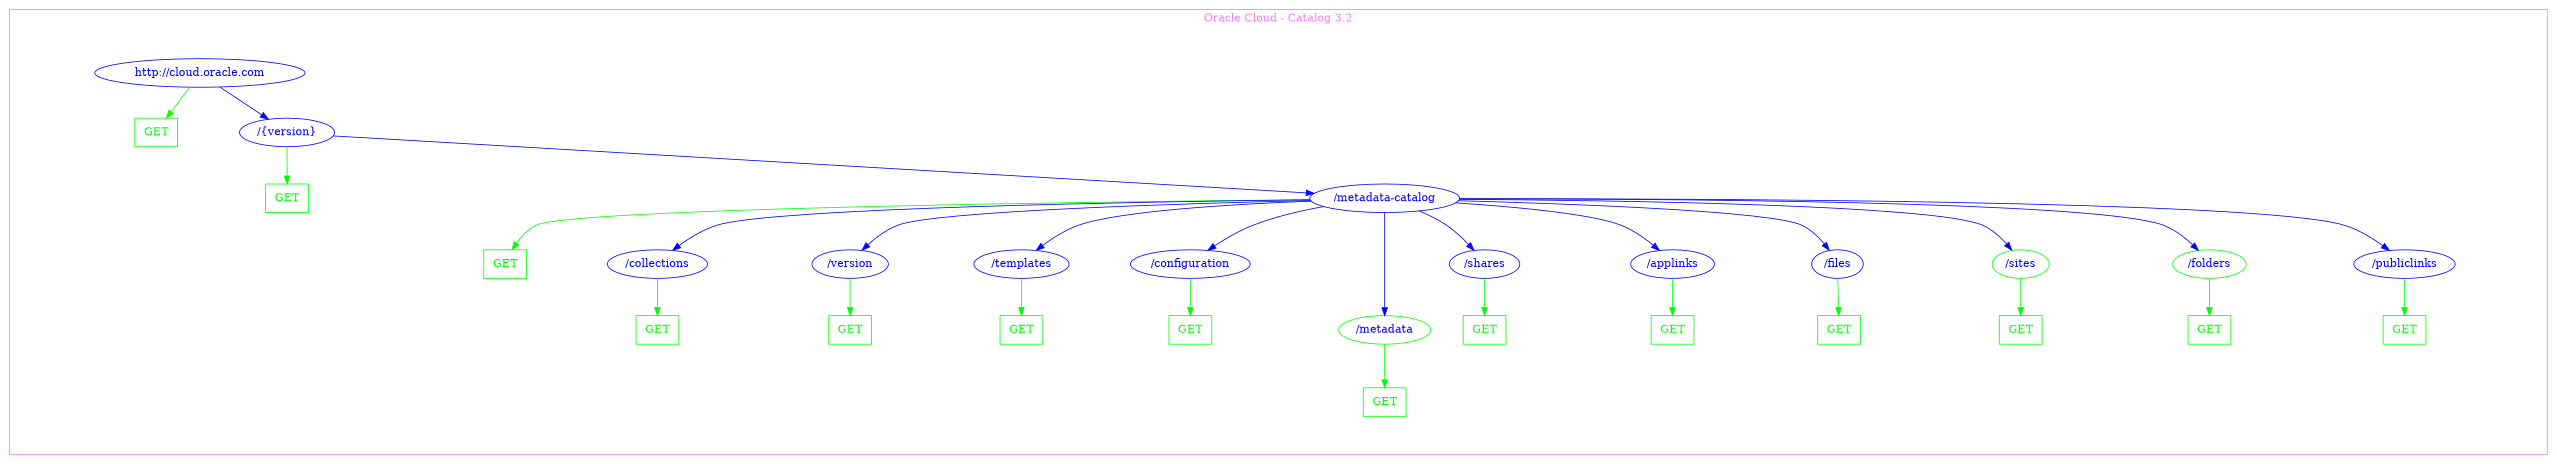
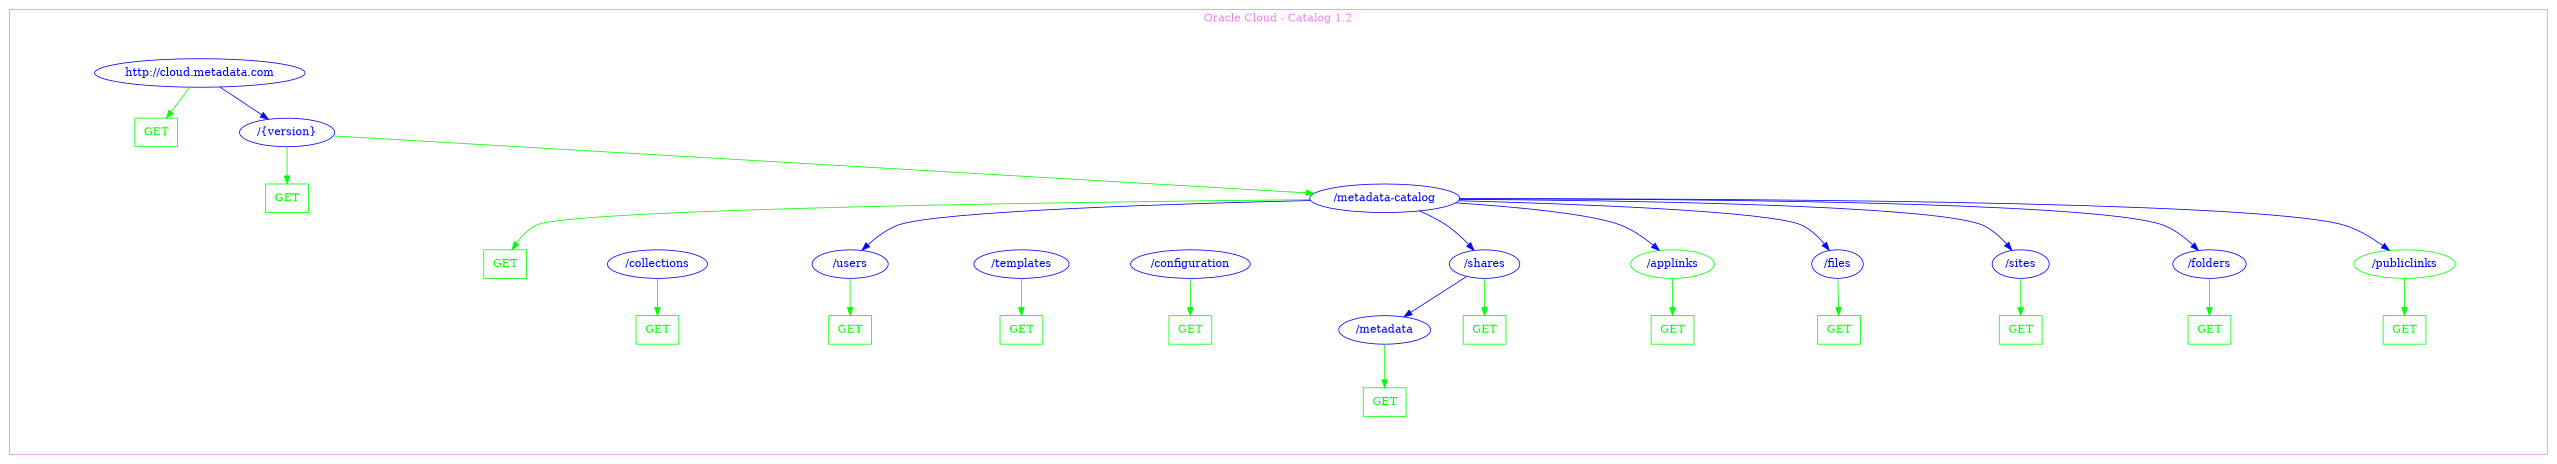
cluster "Oracle Cloud - Catalog 3.2": label "Oracle Cloud - Catalog 3.2" -> "Oracle Cloud - Catalog 1.2"
node "http://cloud.oracle.com": label "http://cloud.oracle.com" -> "http://cloud.metadata.com"
edge "/{version}" -> "/metadata-catalog": color blue -> green
edge "/metadata-catalog" -> "/templates": removed
edge "/metadata-catalog" -> "/collections": removed
edge "/metadata-catalog" -> "/configuration": removed
edge "/metadata-catalog" -> "/metadata": now "/shares" -> "/metadata"
node "/version": label "/version" -> "/users"
node "/applinks": color blue -> green
node "/sites": color green -> blue
node "/folders": color green -> blue
node "/publiclinks": color blue -> green
node "/metadata": color green -> blue
